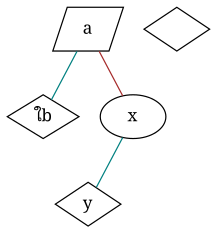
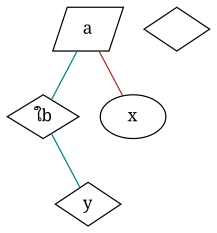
edge "x" -- "y": now "ใb" -- "y"
